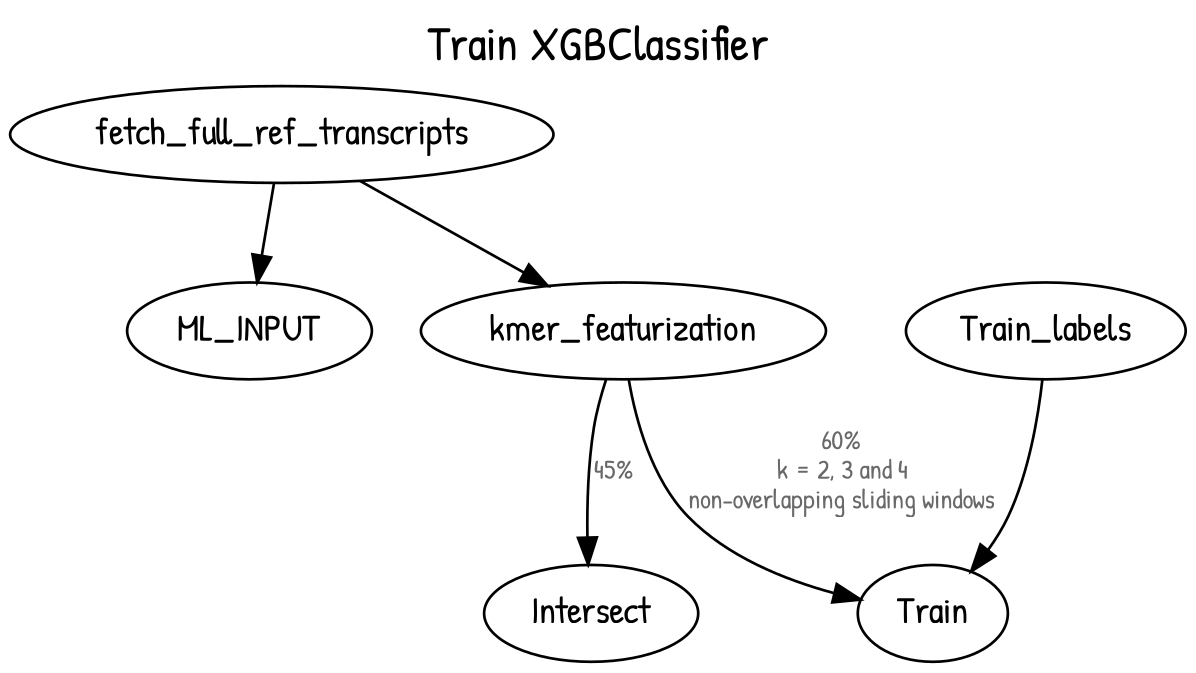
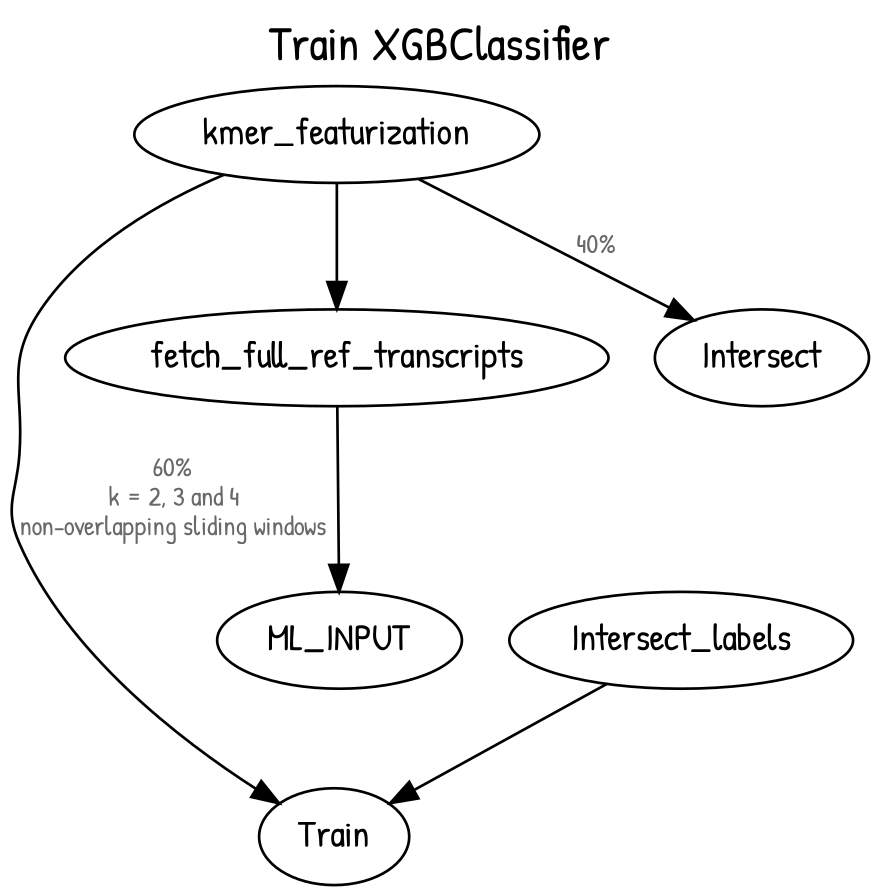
edge "fetch_full_ref_transcripts" -> "kmer_featurization": reversed
node "Train_labels": label "Train_labels" -> "Intersect_labels"
edge "kmer_featurization" -> "Intersect": label "45%" -> "40%"
